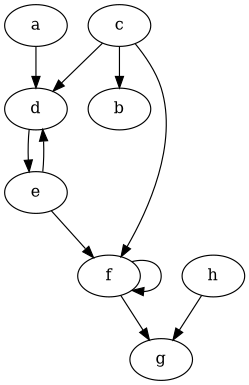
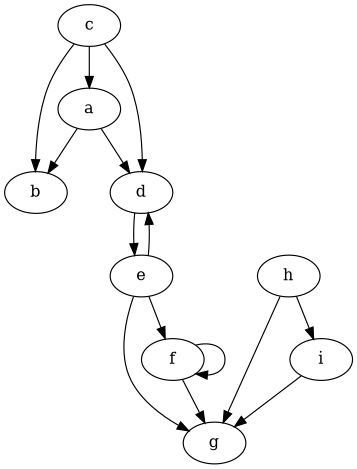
edge "c" -> "f": now "c" -> "a"
edge "a" -> "b": added
node "i": added
edge "e" -> "g": added
